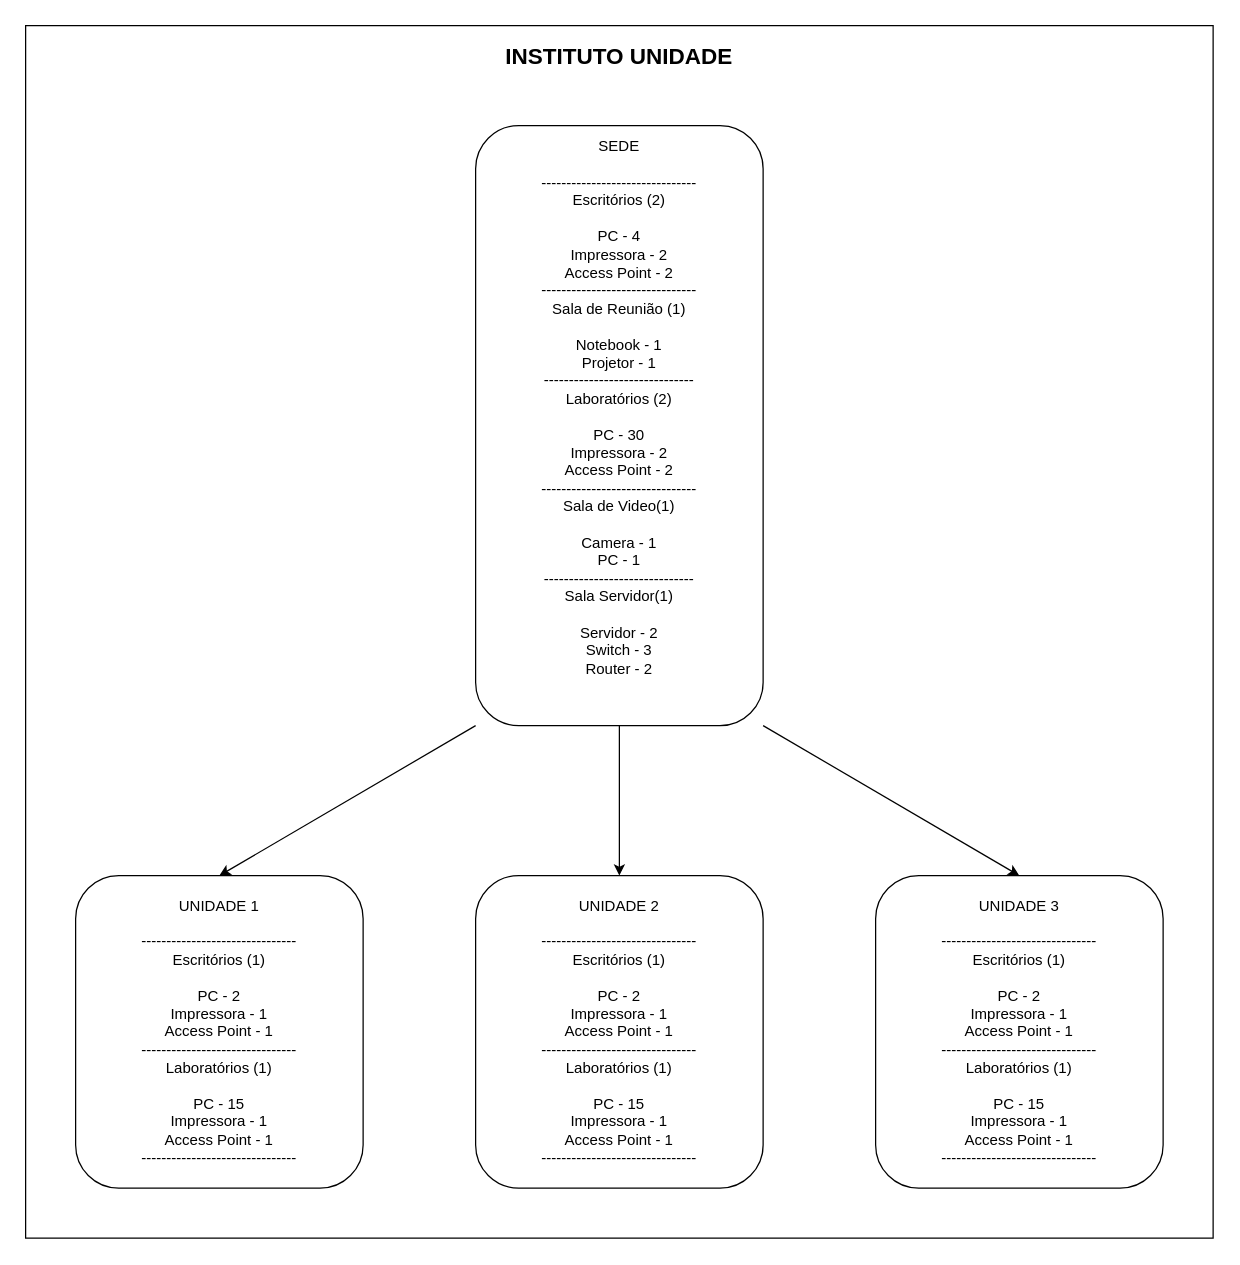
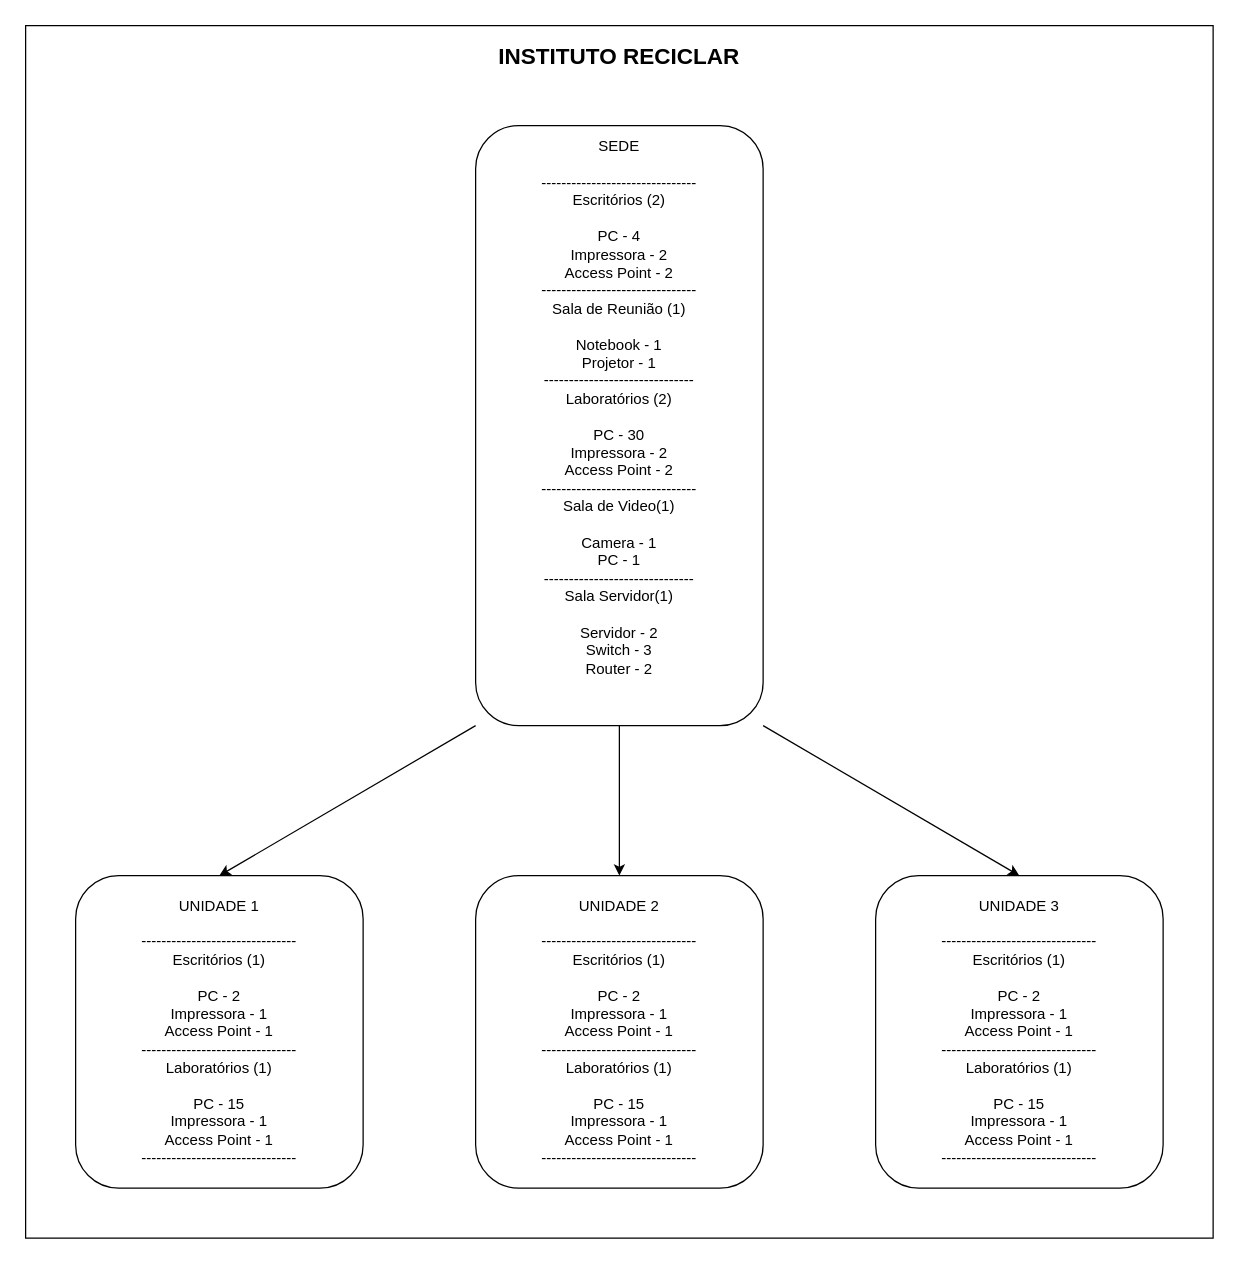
node "INSTITUTO UNIDADE": label "INSTITUTO UNIDADE" -> "INSTITUTO RECICLAR"
